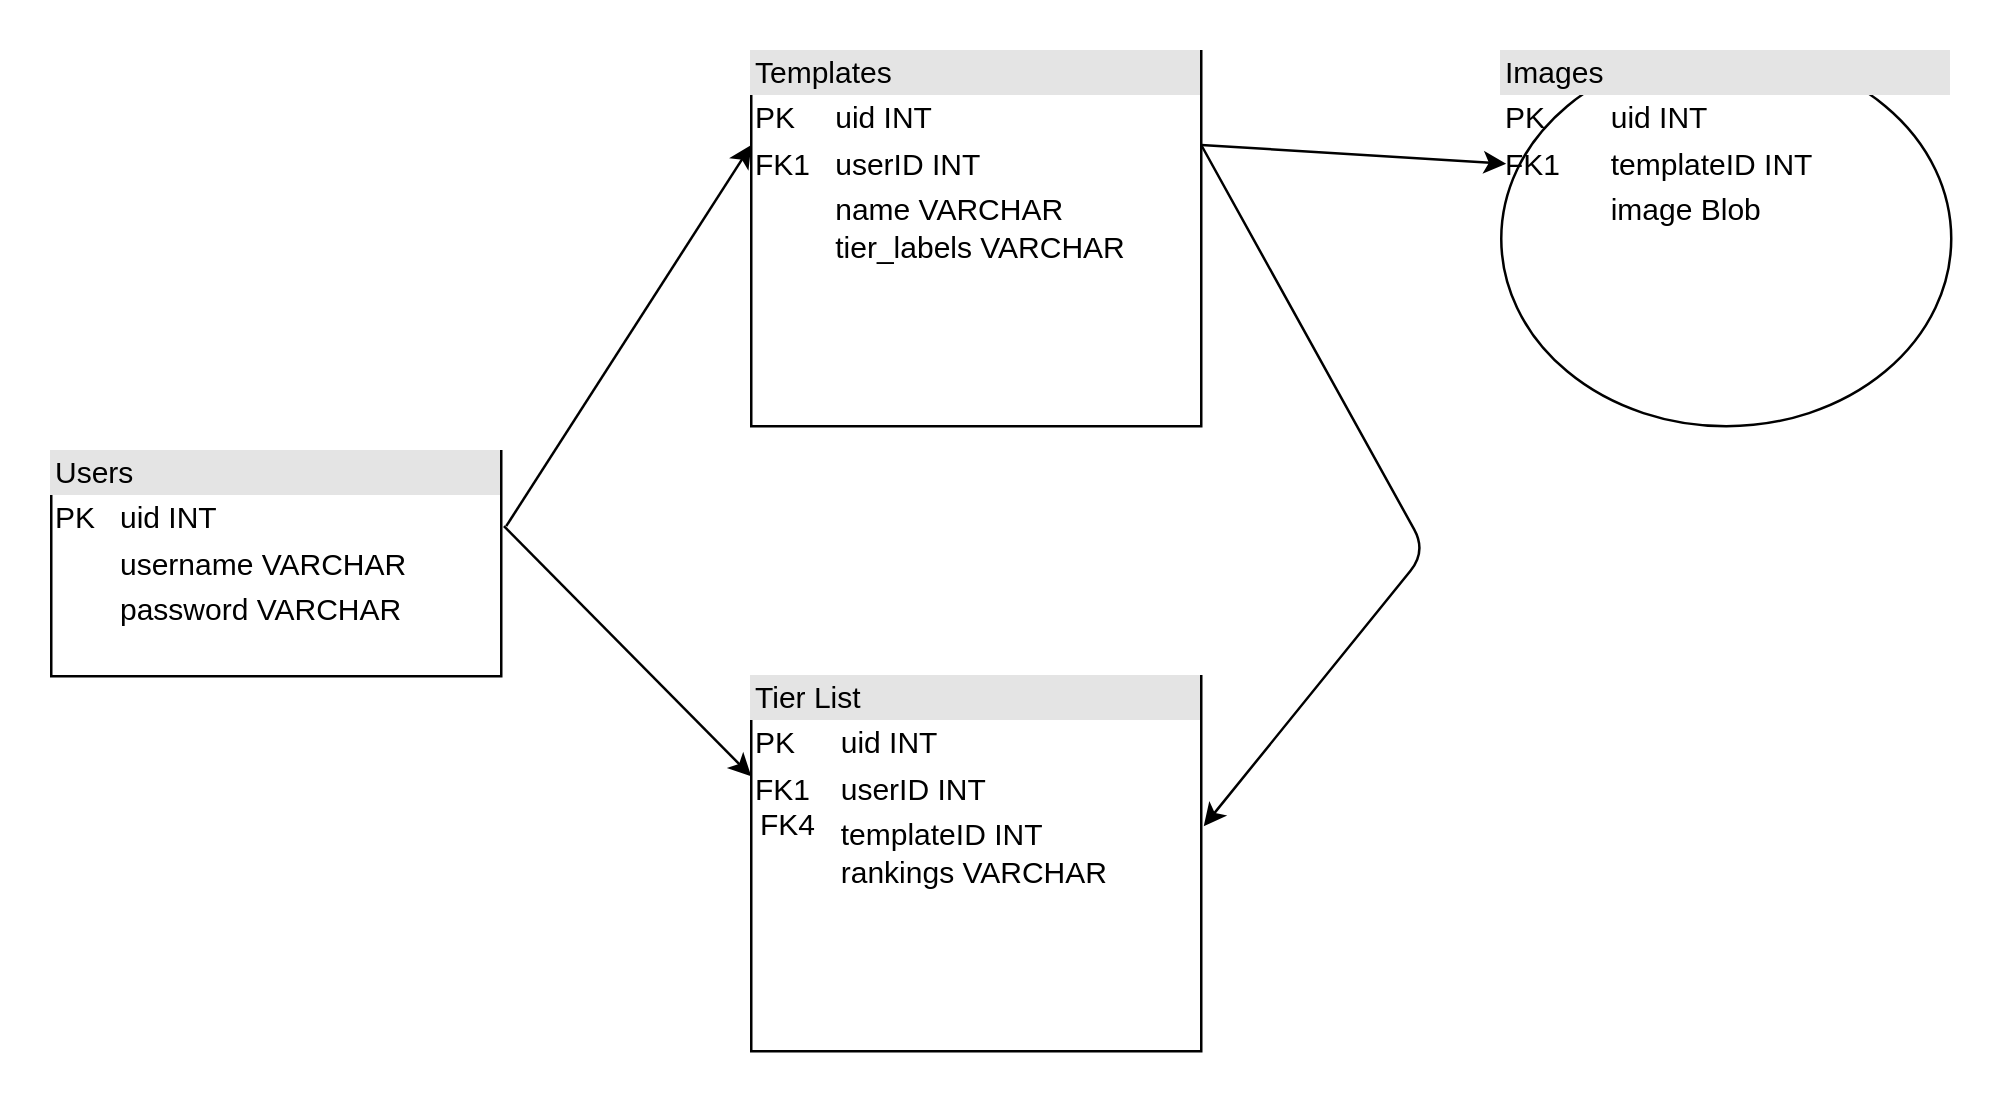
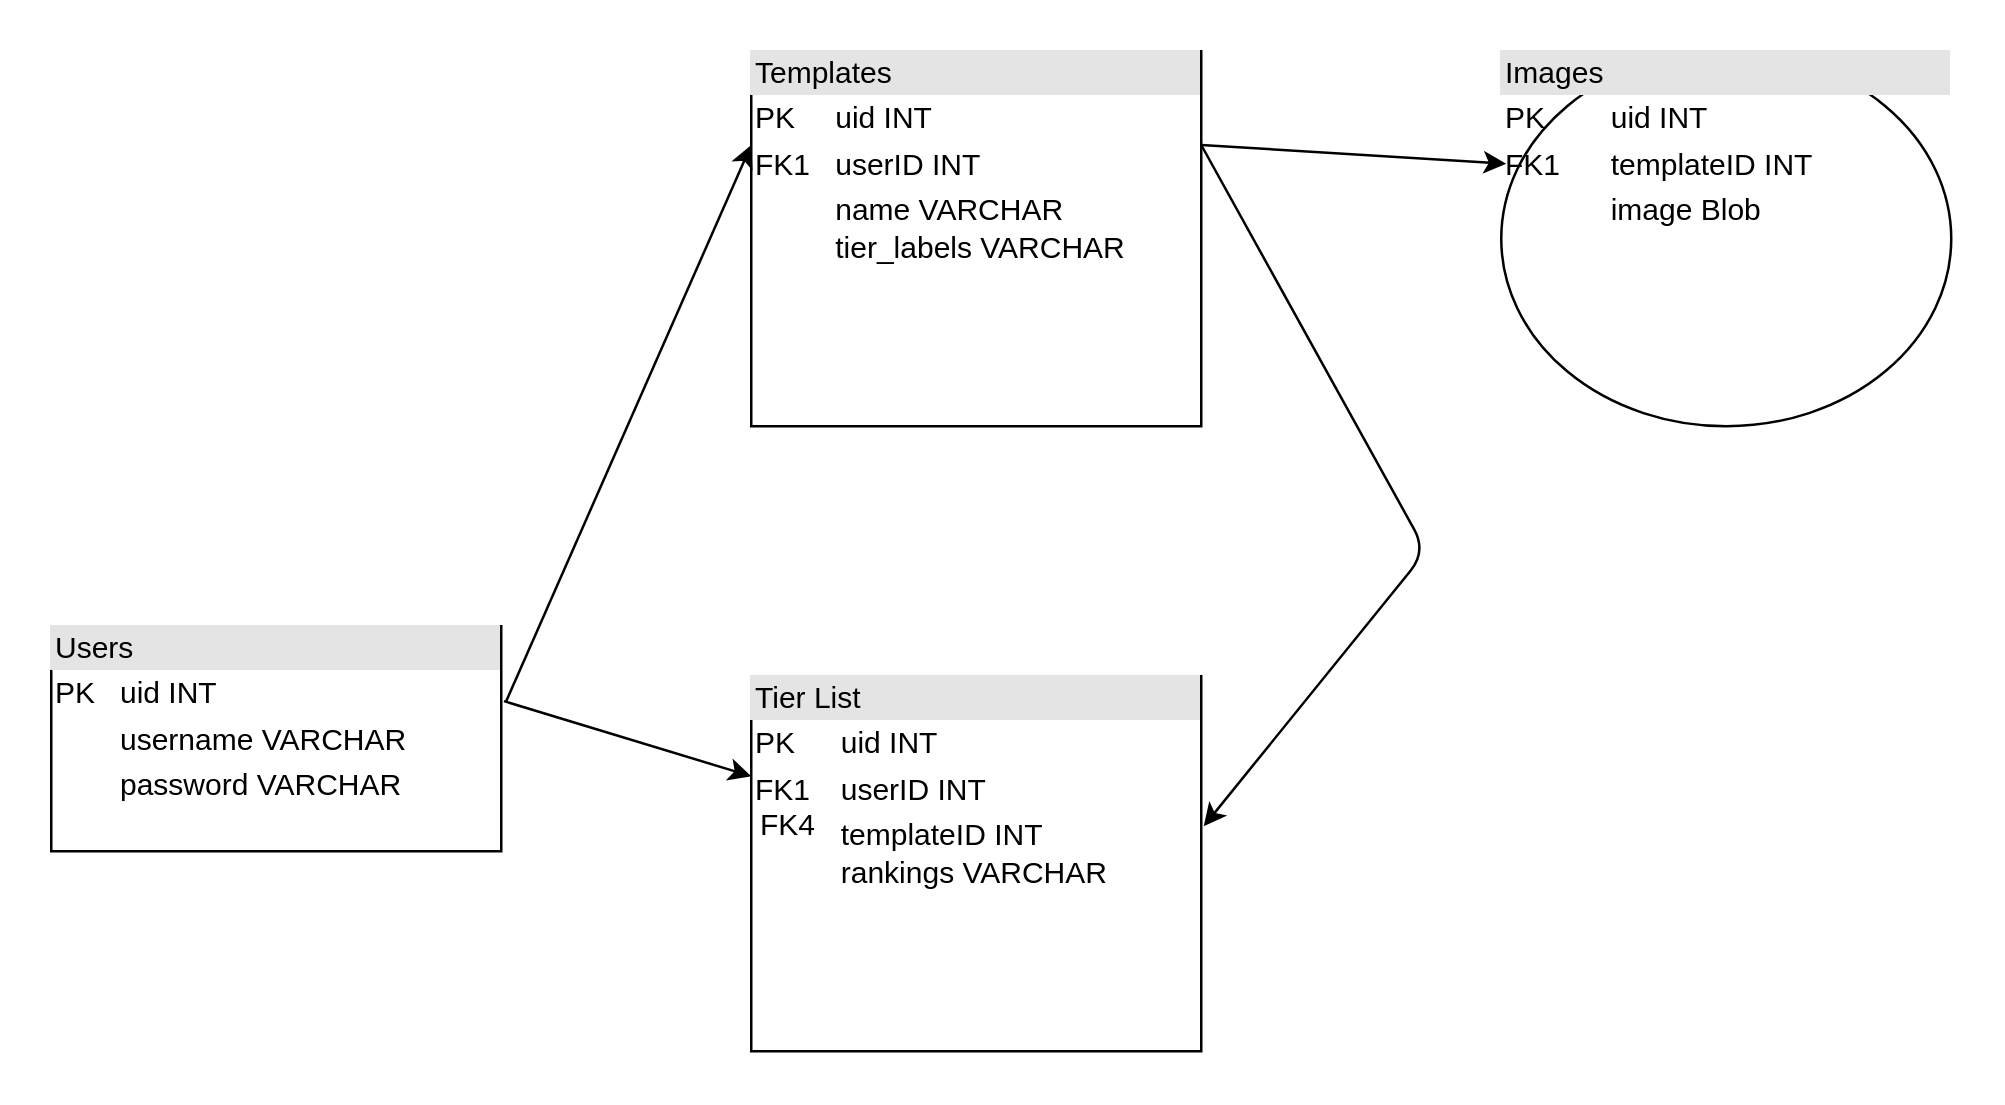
node "Users PK uid INT username VARCHAR password VARCHAR": moved (276, 564) -> (276, 739)
